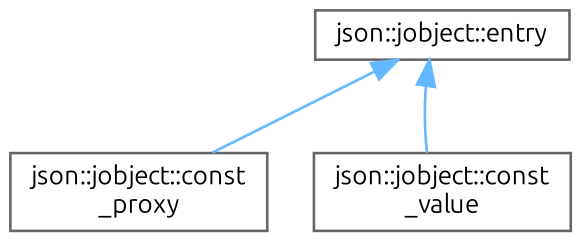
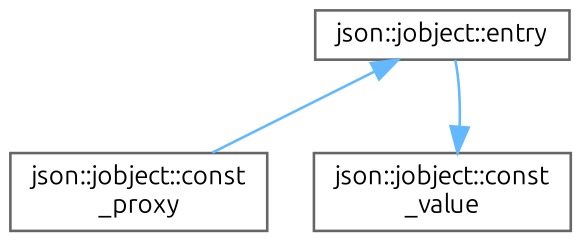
edge "json::jobject::const _value" -> "json::jobject::entry": reversed
